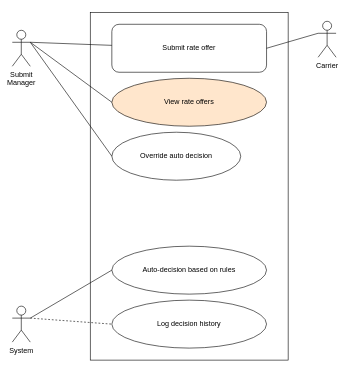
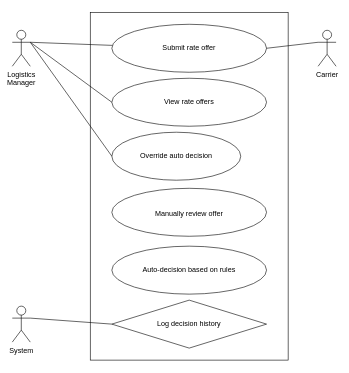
node "Carrier": moved (327, 39) -> (327, 48)
node "Submit rate offer": shape rounded rectangle -> ellipse
node "Submit Manager": label "Submit Manager" -> "Logistics Manager"
node "View rate offers": fillcolor #ffe6cc -> #ffffff
node "Manually review offer": added
edge "Auto-decision based on rules" -- "System": removed
edge "System" -- "Log decision history": style dashed -> solid
node "Log decision history": shape ellipse -> diamond
